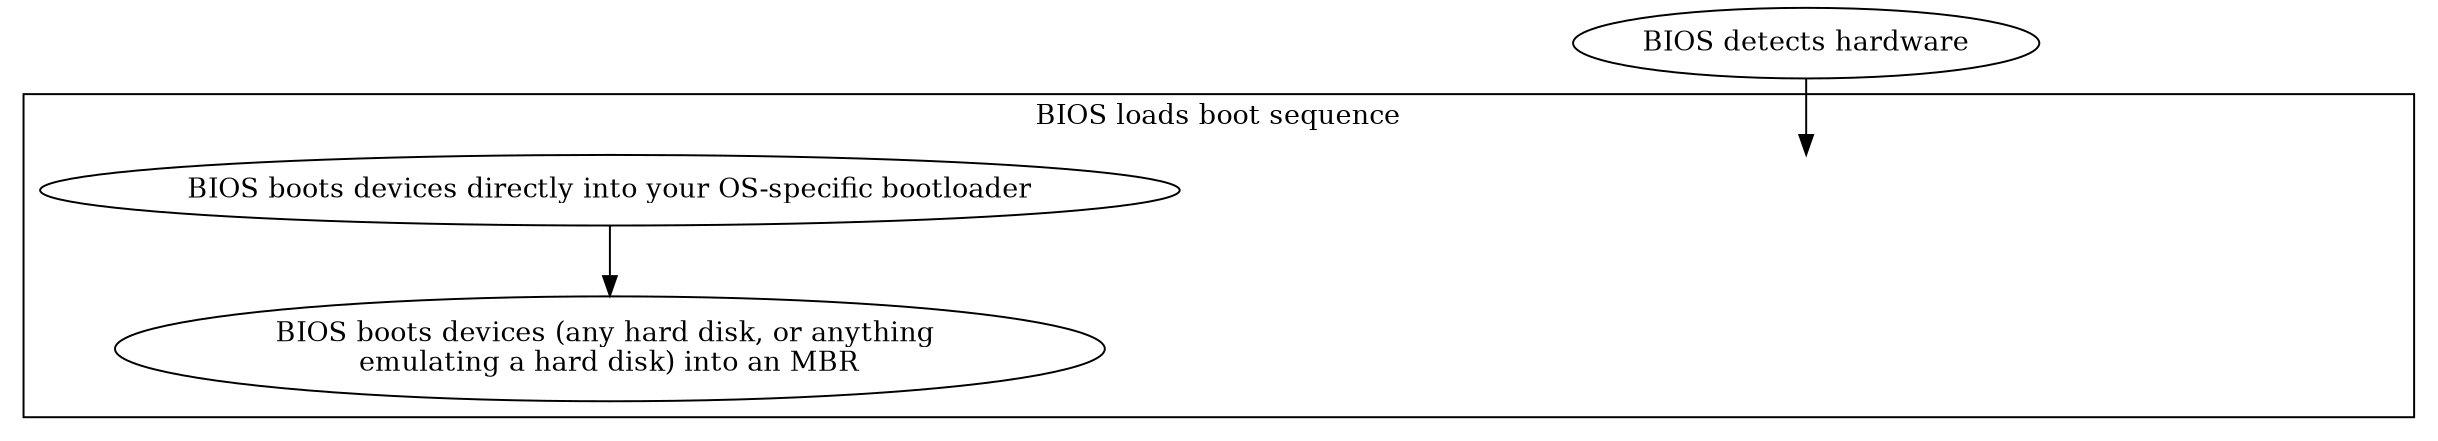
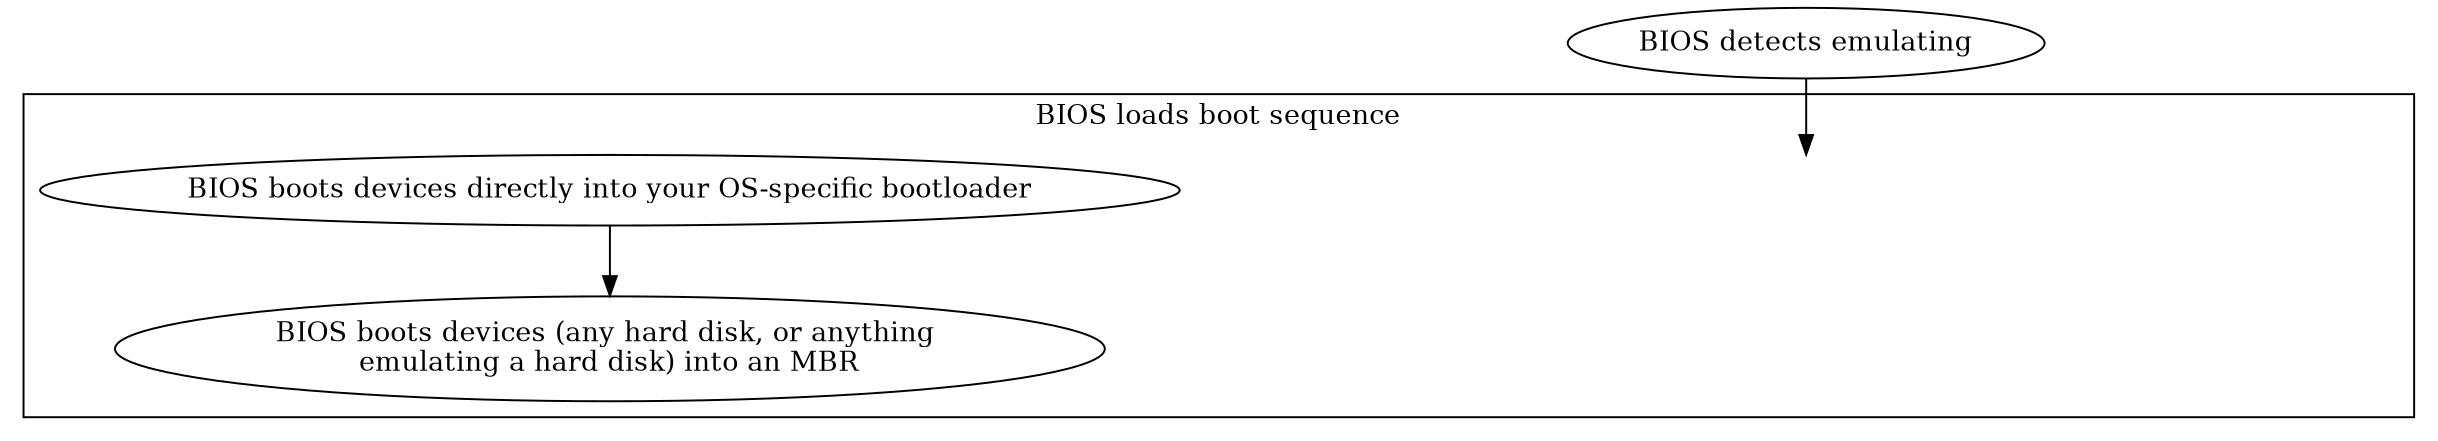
node "BIOS detects hardware": label "BIOS detects hardware" -> "BIOS detects emulating"
